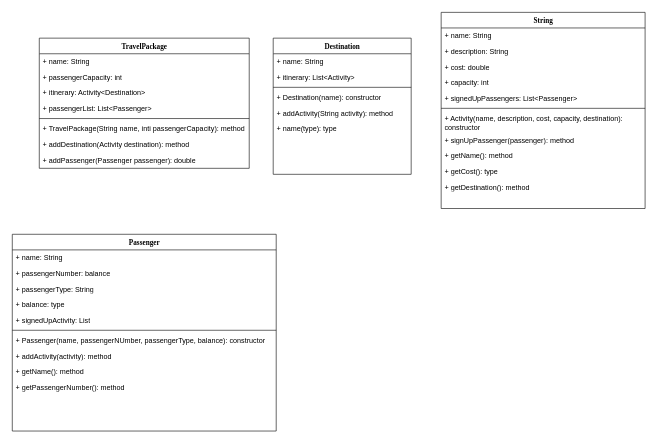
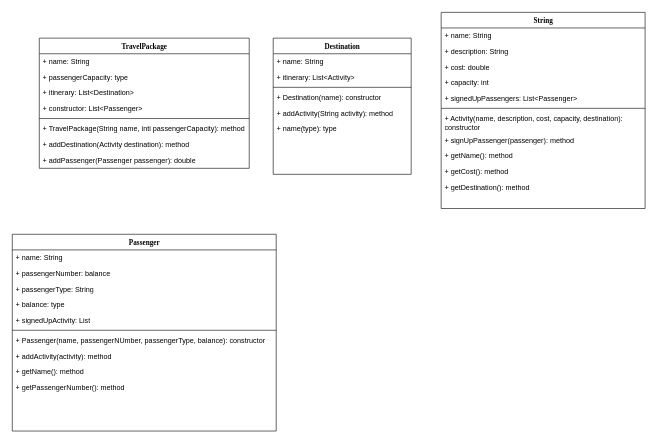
node "+ passengerCapacity: int": label "+ passengerCapacity: int" -> "+ passengerCapacity: type"
node "+ itinerary: Activity<Destination>": label "+ itinerary: Activity<Destination>" -> "+ itinerary: List<Destination>"
node "+ passengerList: List<Passenger>": label "+ passengerList: List<Passenger>" -> "+ constructor: List<Passenger>"
node "+ getCost(): type": label "+ getCost(): type" -> "+ getCost(): method"
